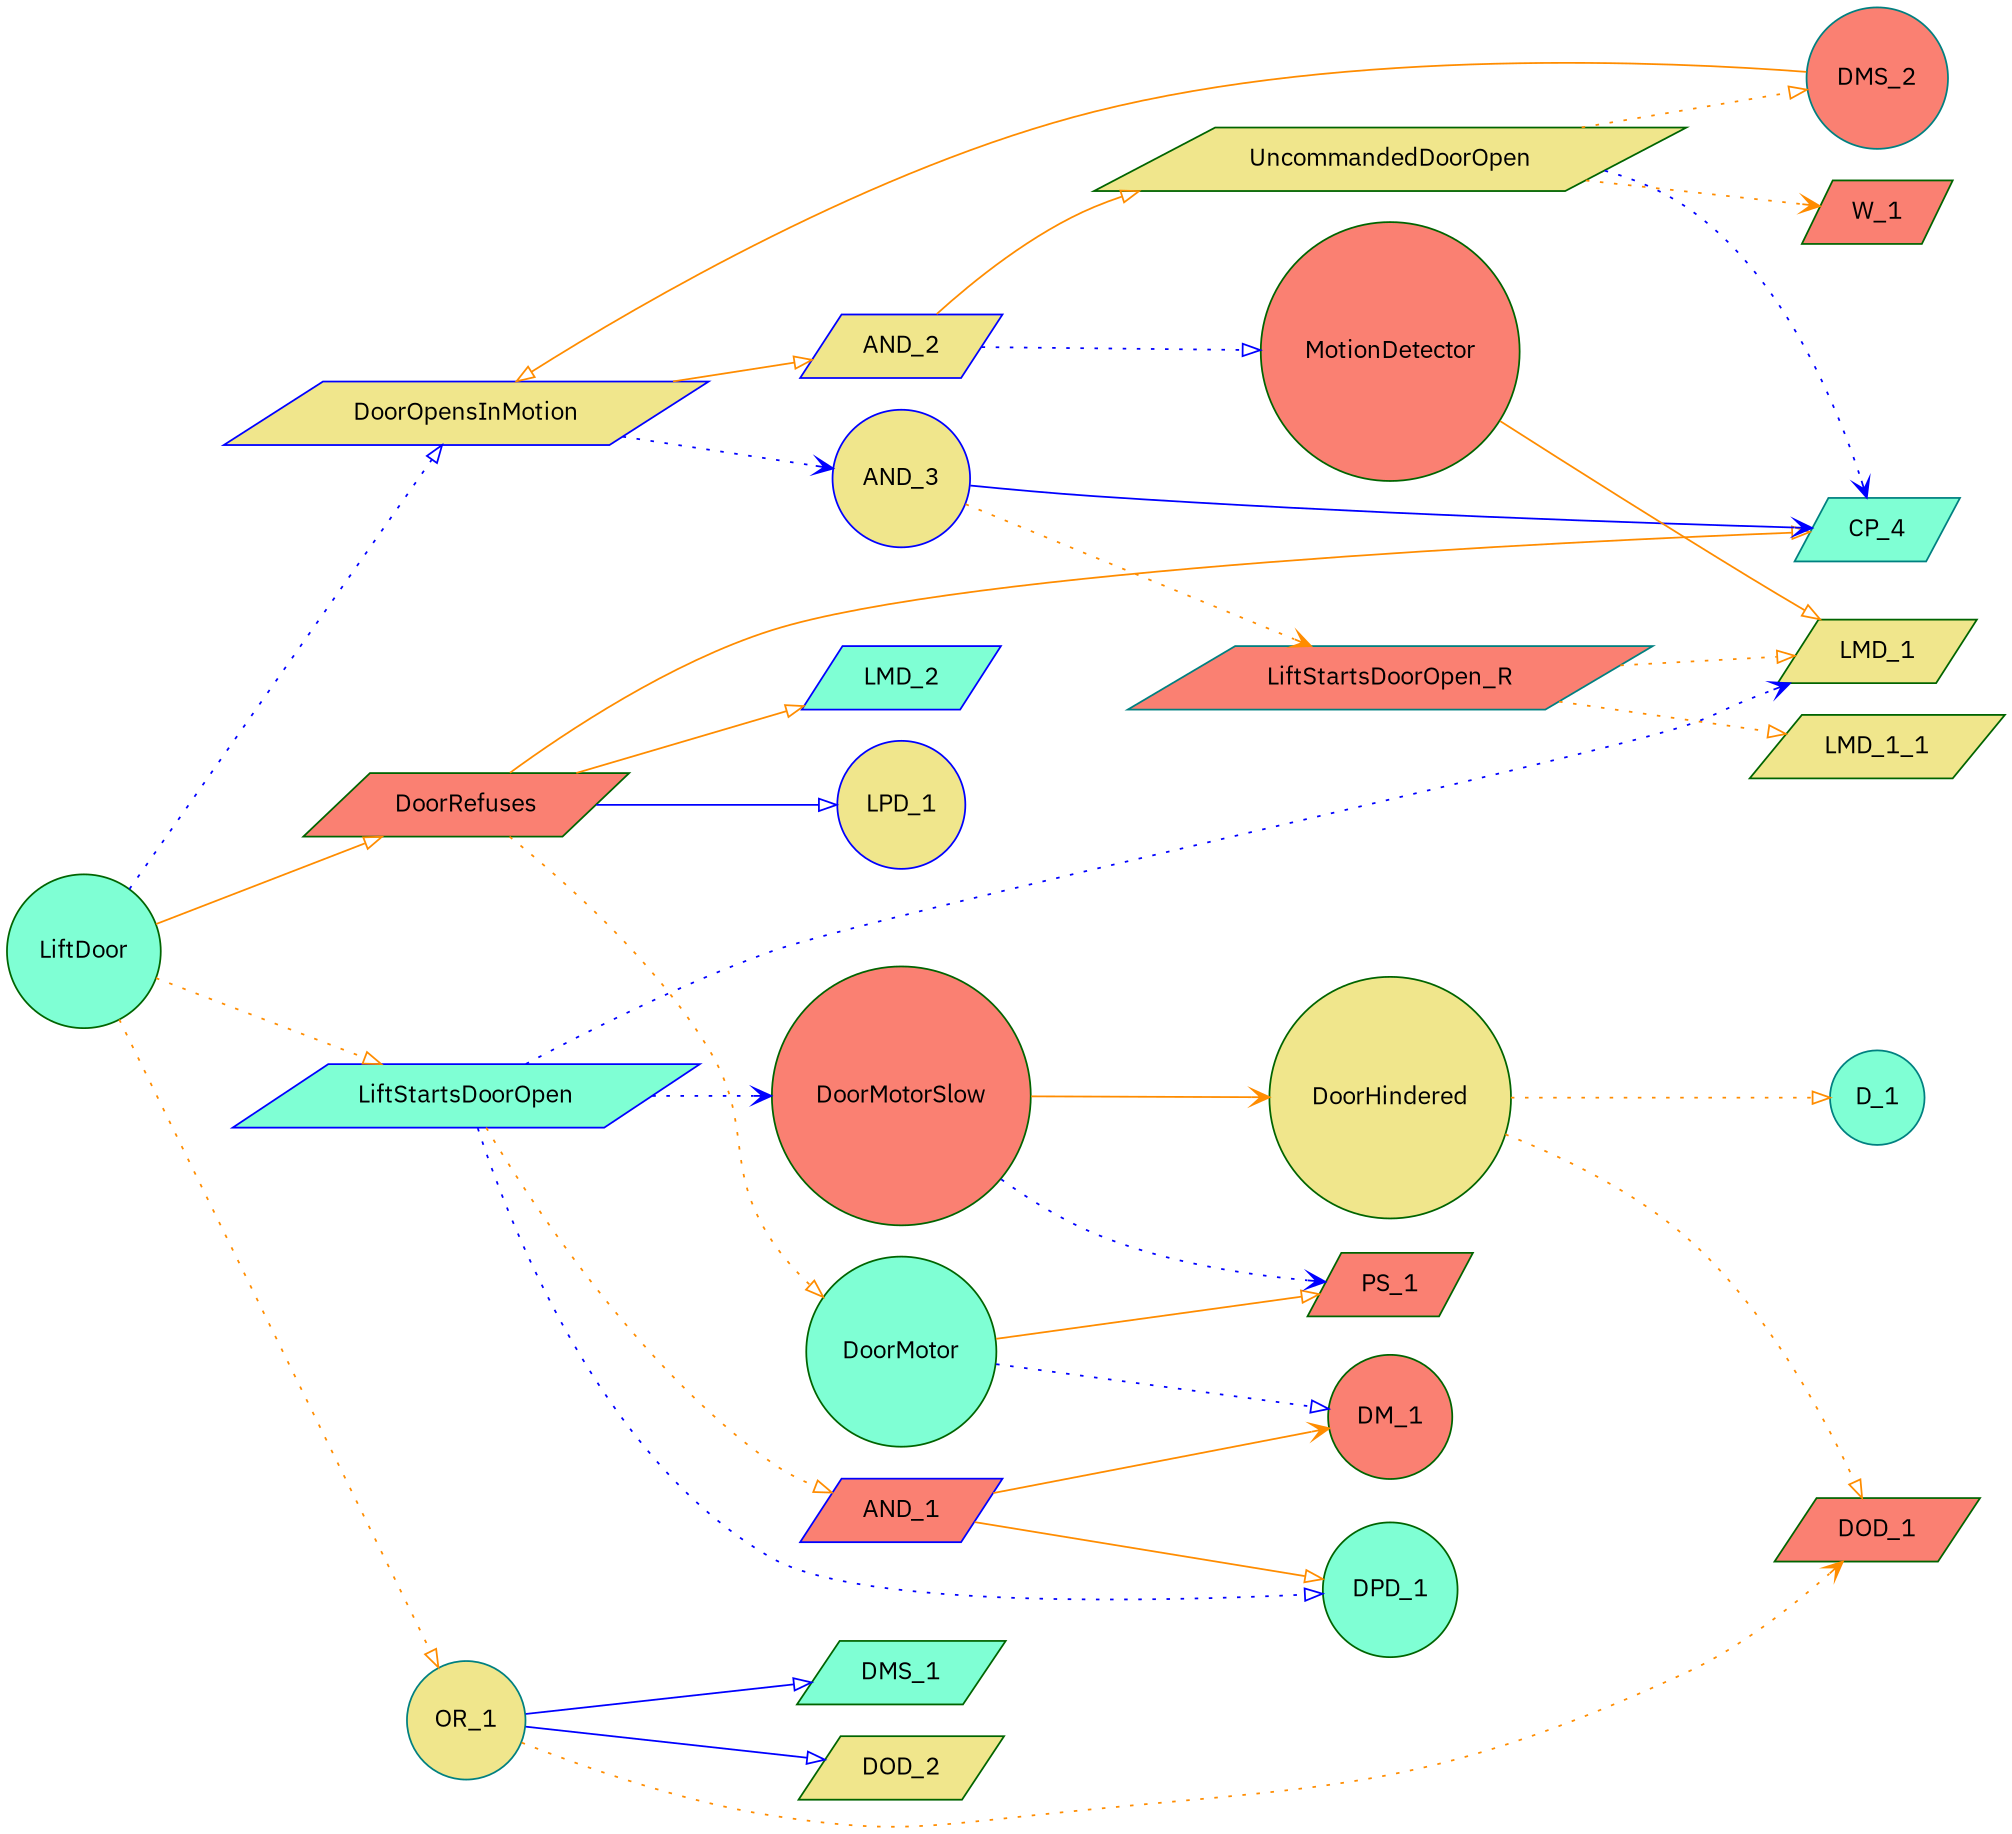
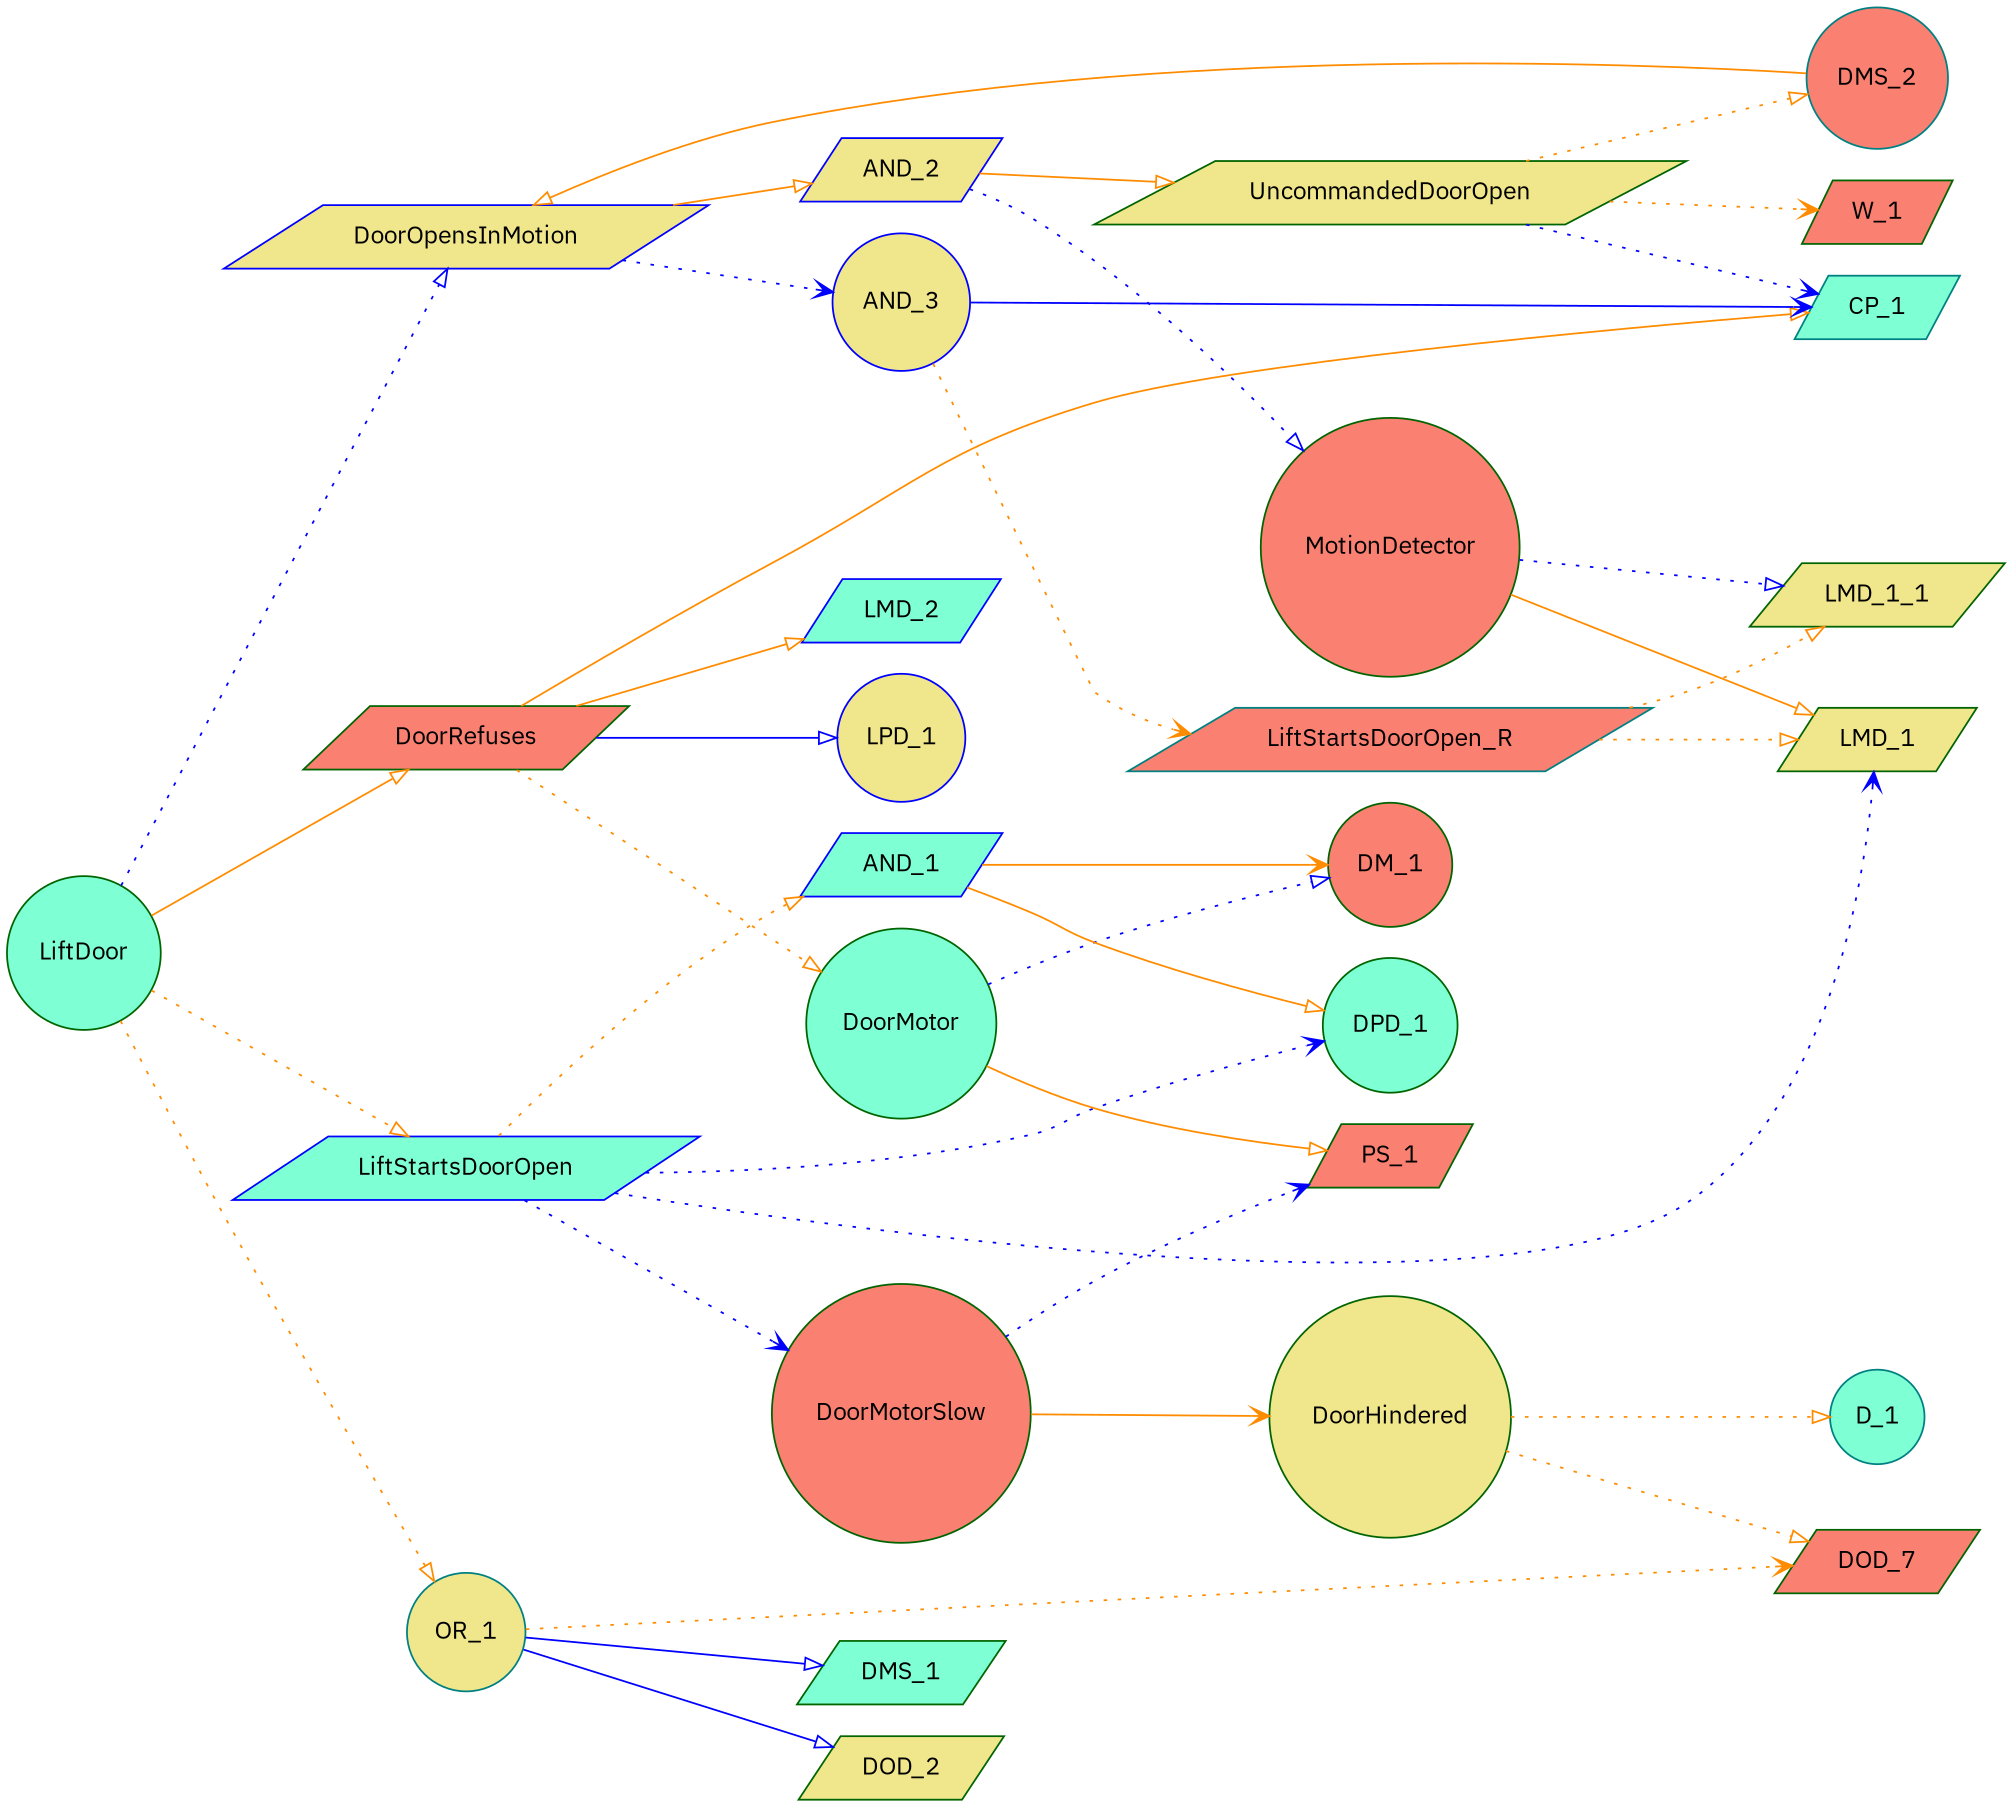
node "CP_4": label "CP_4" -> "CP_1"
edge "MotionDetector" -> "LMD_1_1": added
node "AND_1": fillcolor salmon -> aquamarine
node "DOD_1": label "DOD_1" -> "DOD_7"
edge "LiftStartsDoorOpen" -> "DPD_1": arrowhead onormal -> vee
